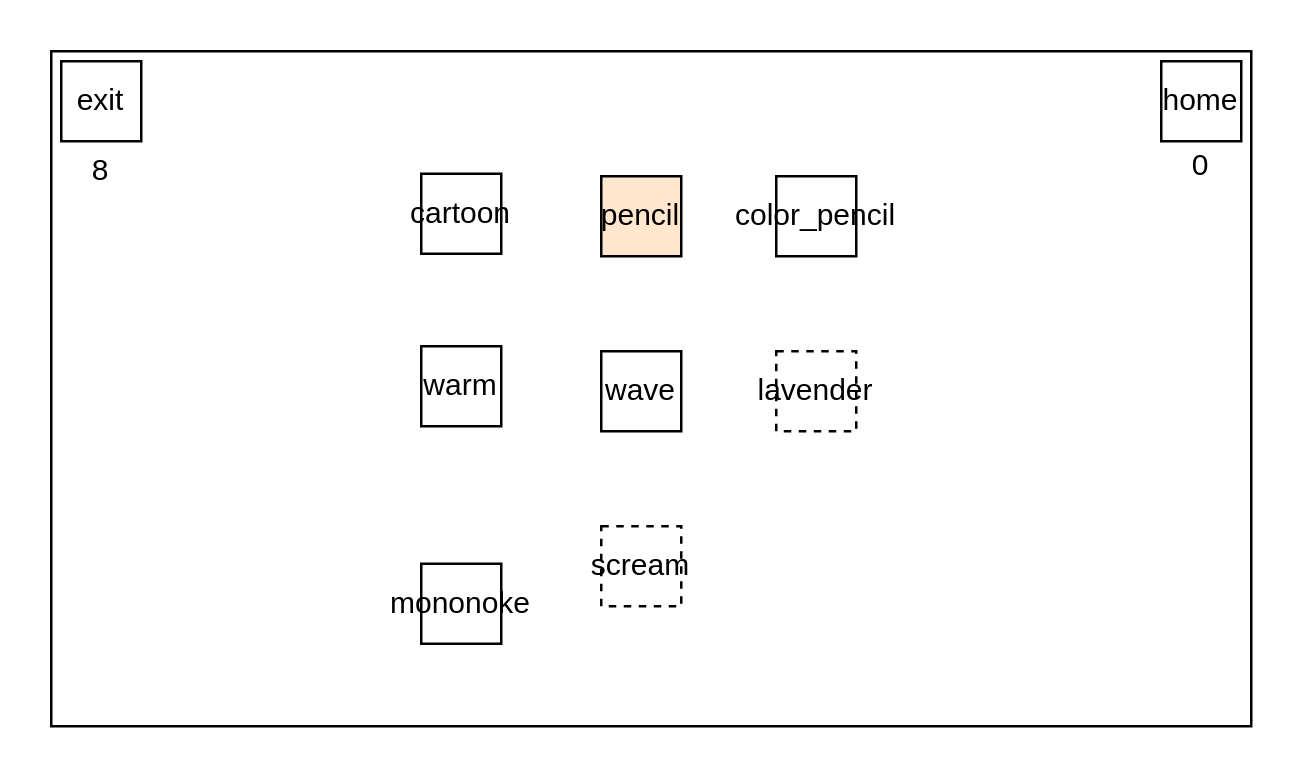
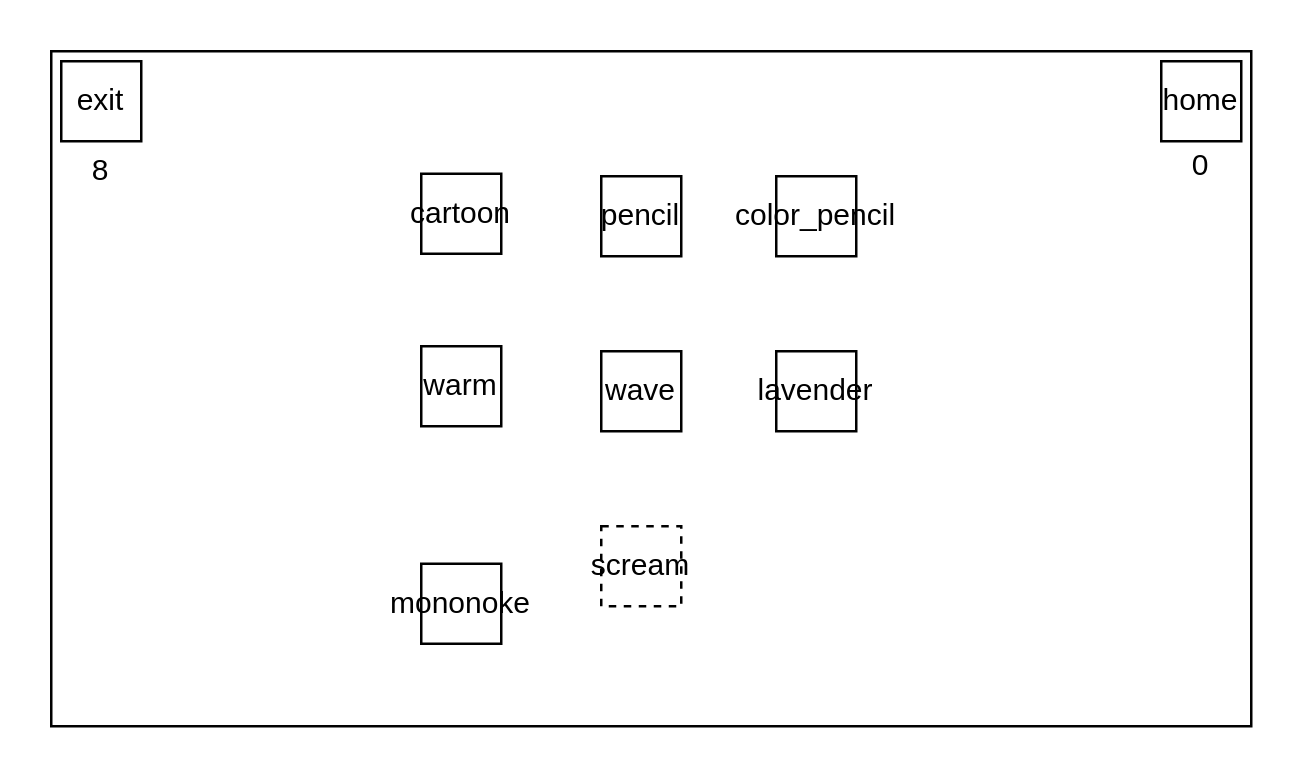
node "pencil": fillcolor #ffe6cc -> #ffffff
node "lavender": style dashed -> solid
